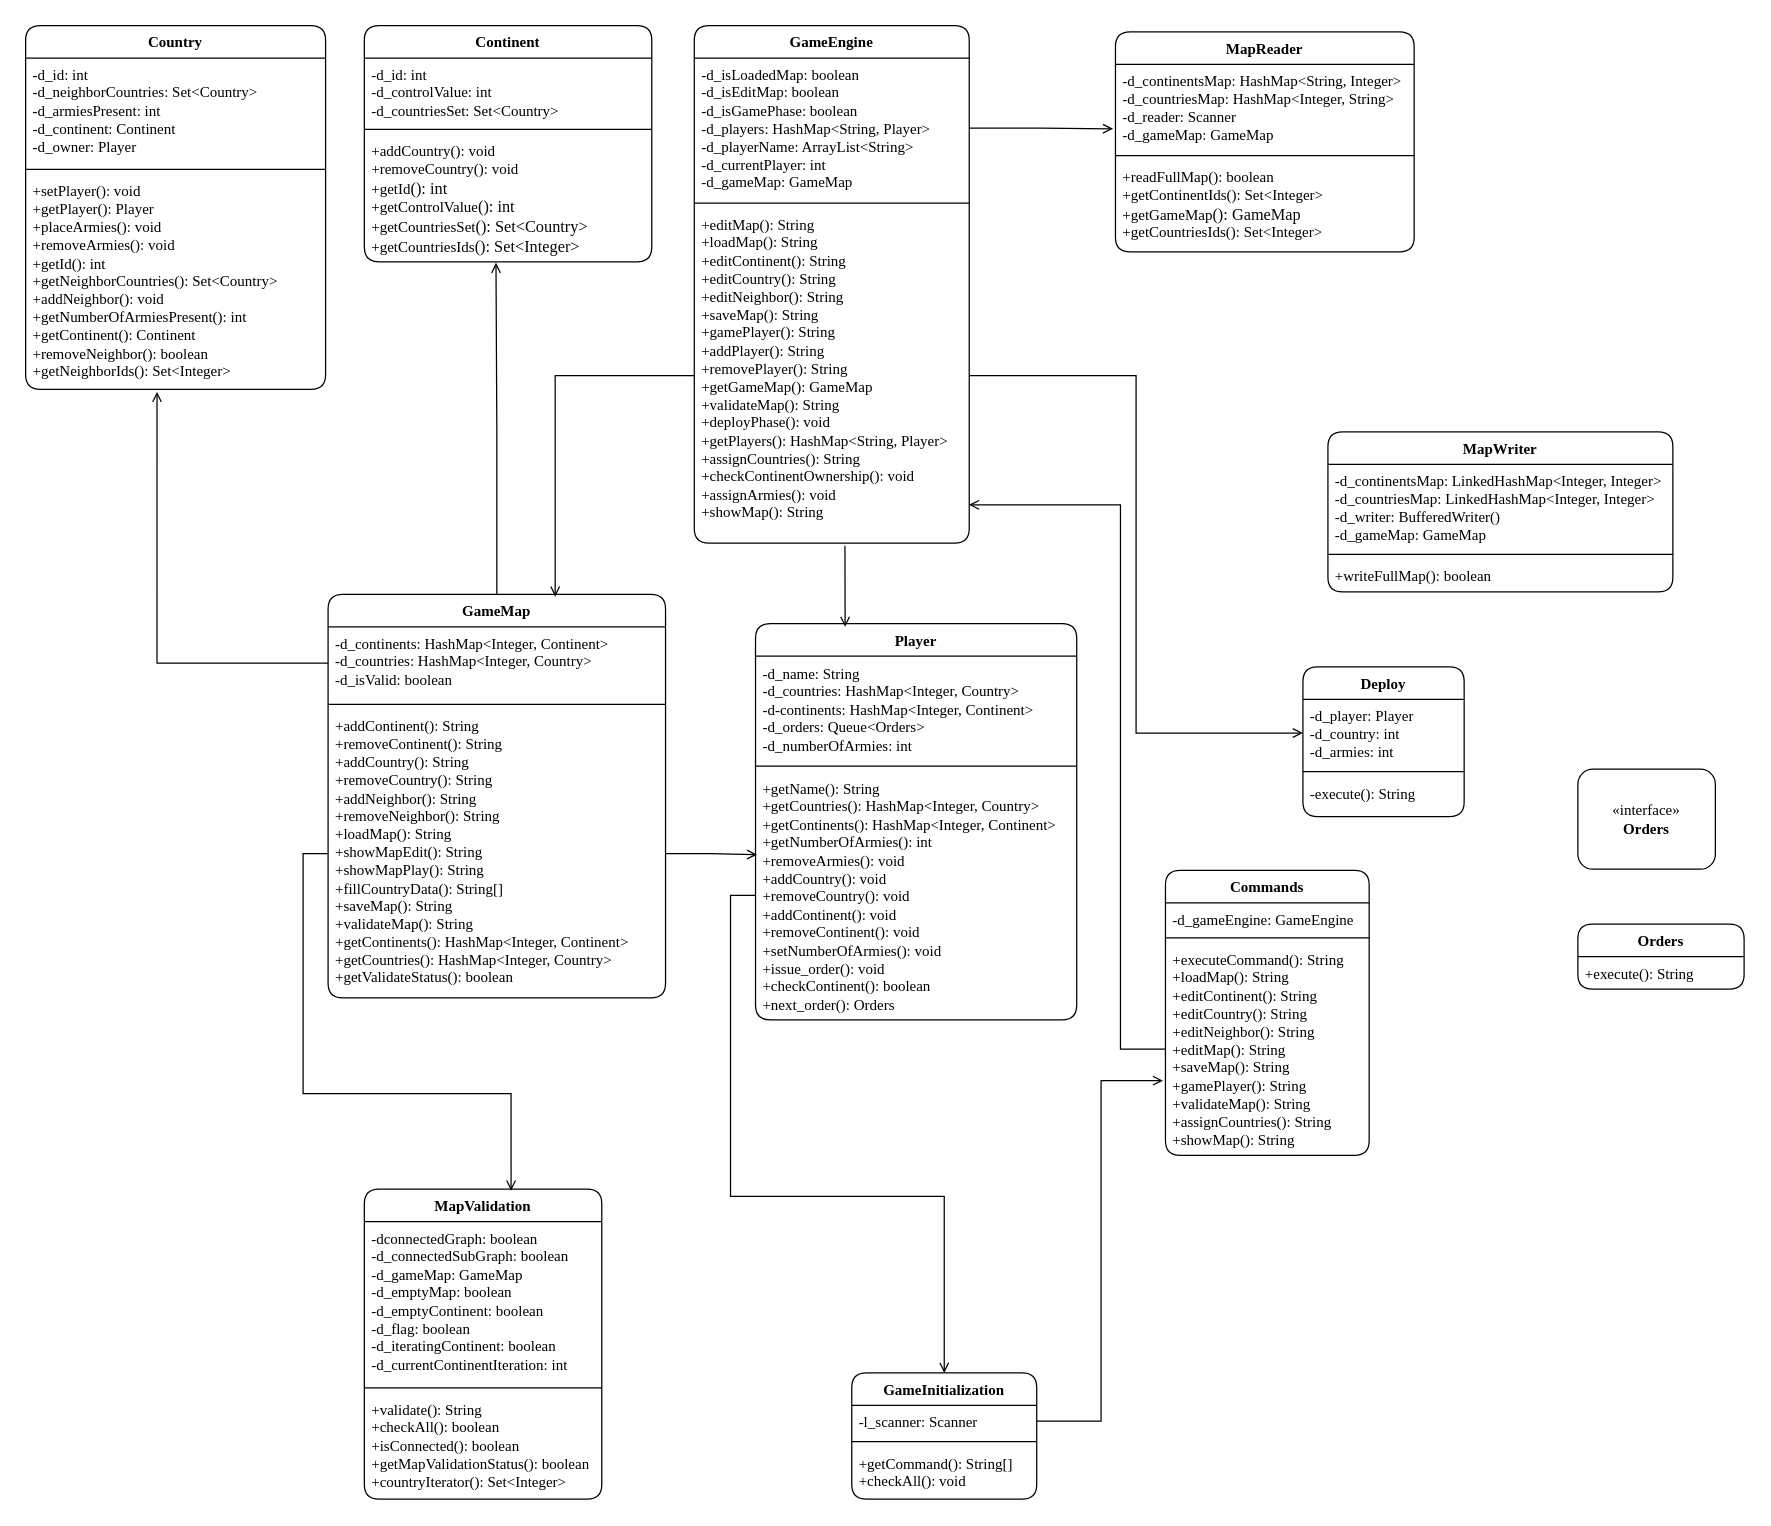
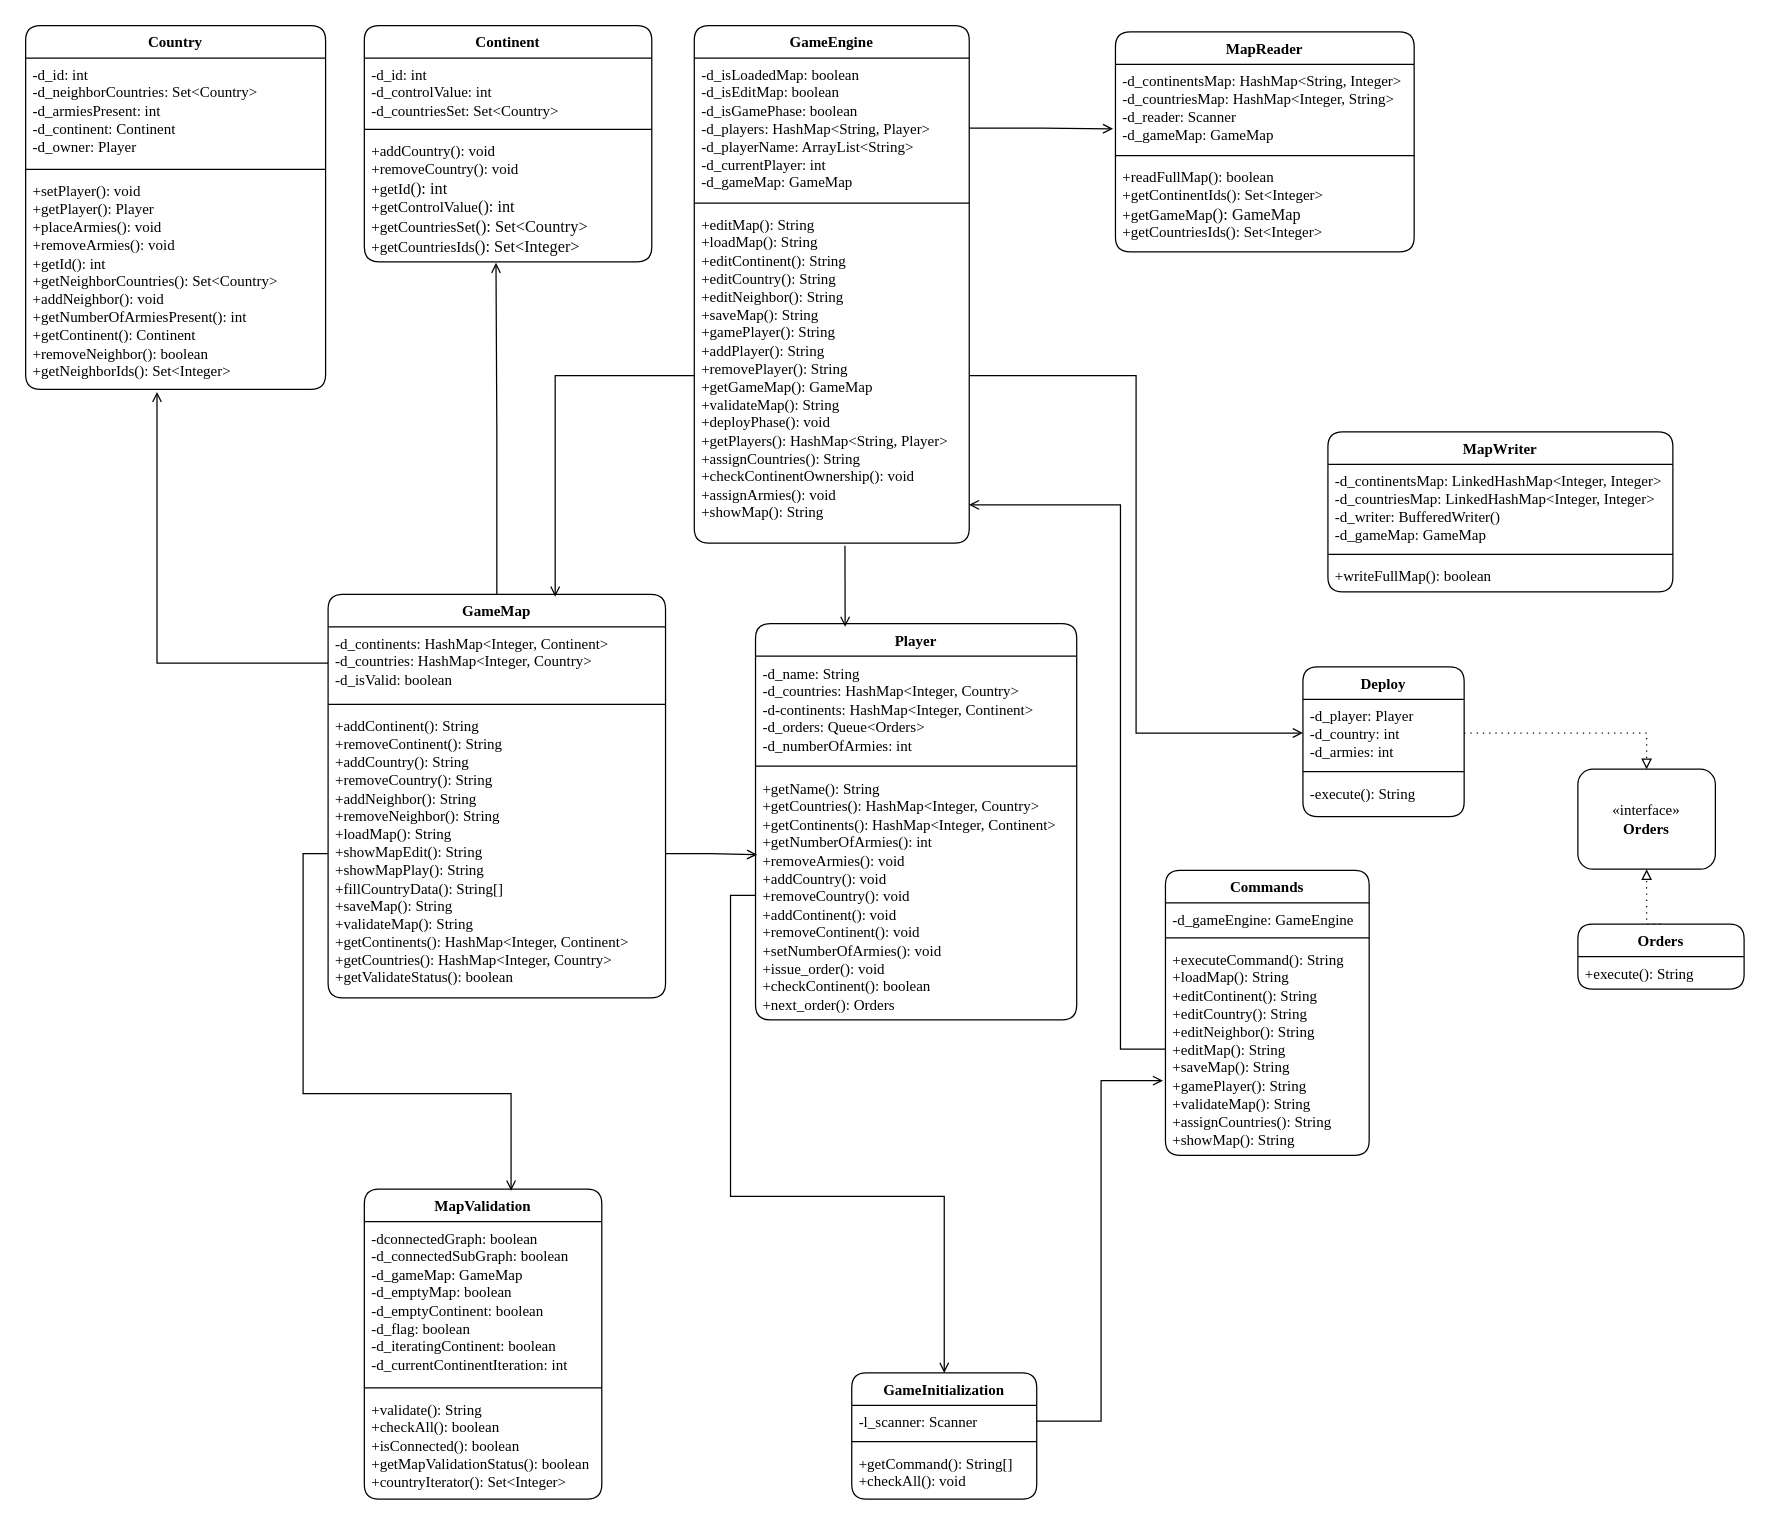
edge "-d_player: Player -d_country: int -d_armies: int" -> "«interface» Orders": added
edge "Orders" -> "«interface» Orders": added
